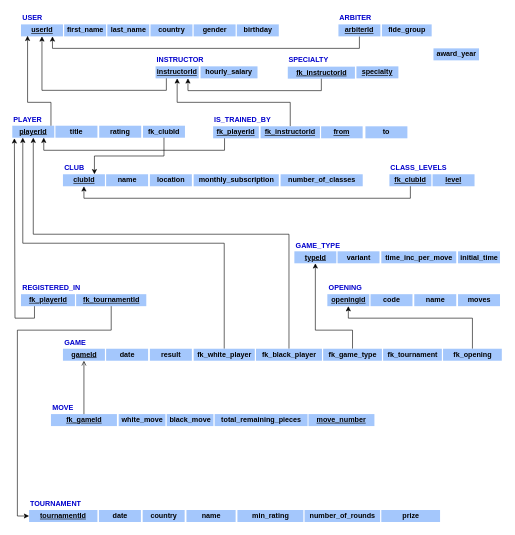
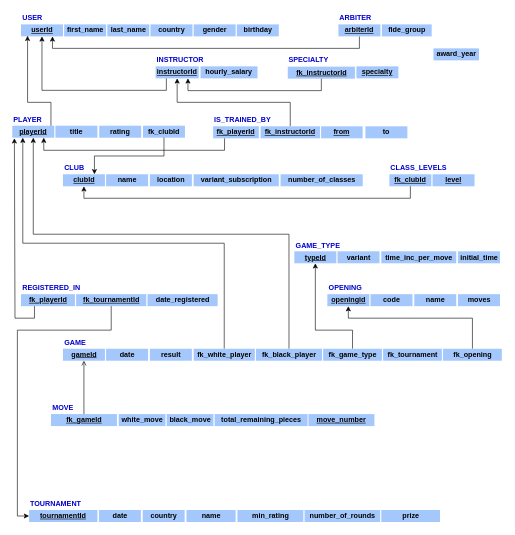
node "monthly_subscription": label "monthly_subscription" -> "variant_subscription"
node "date_registered": added
